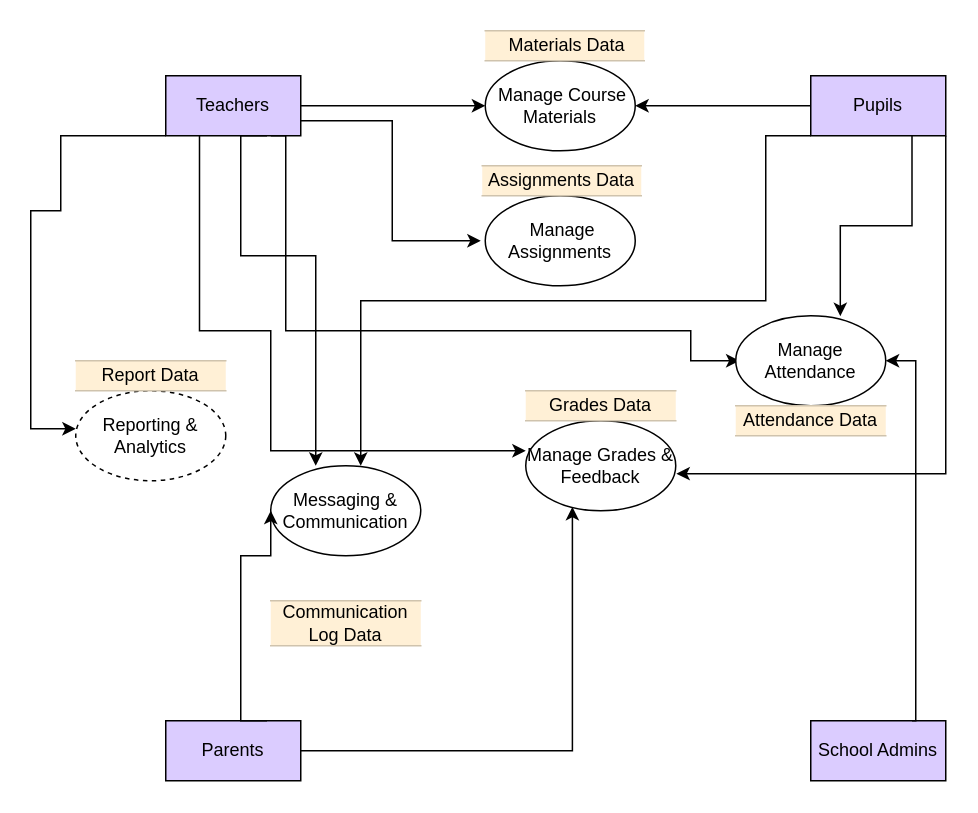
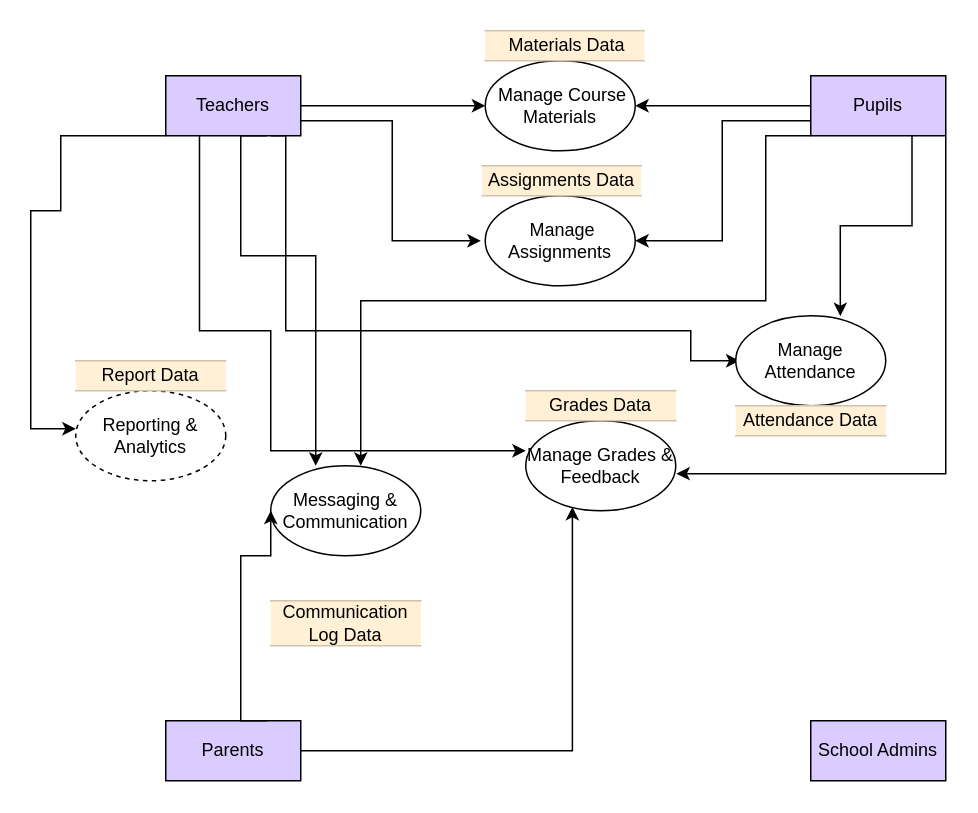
edge "Pupils" -> "Manage Assignments": added
edge "School Admins" -> "Manage Attendance": removed
